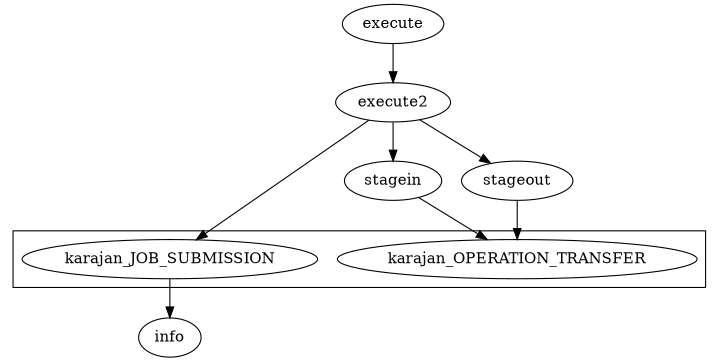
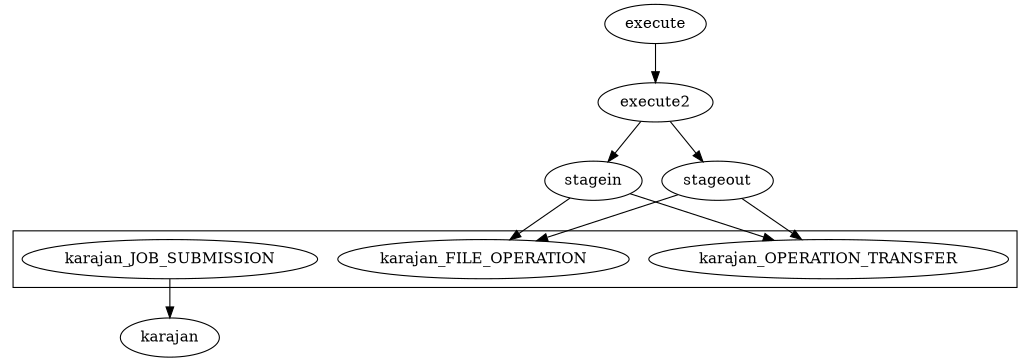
edge "execute2" -> "karajan_JOB_SUBMISSION": removed
node "karajan_FILE_OPERATION": added
node "info": label "info" -> "karajan"
